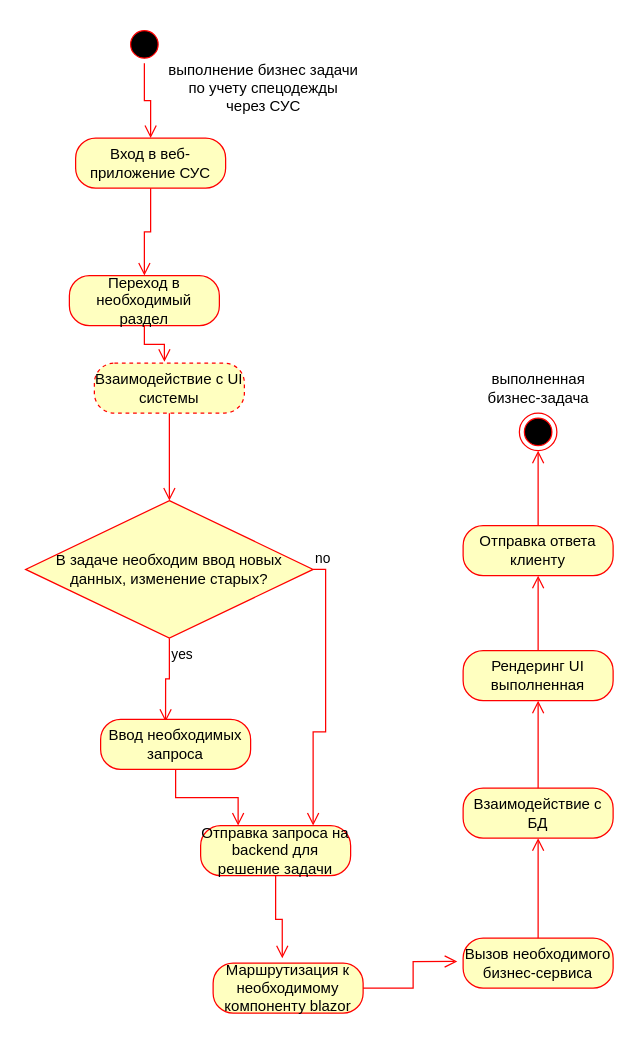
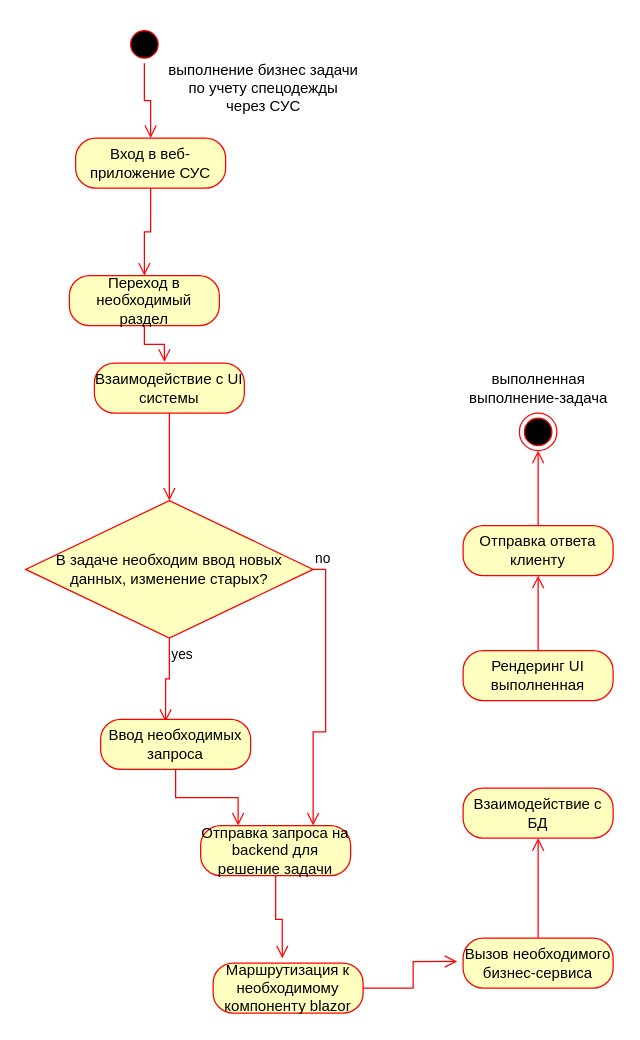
node "Взаимодействие с UI системы": style dashed -> solid
node "выполненная бизнес-задача": label "выполненная бизнес-задача" -> "выполненная выполнение-задача"
edge "Взаимодействие с БД" -> "Рендеринг UI выполненная": removed
